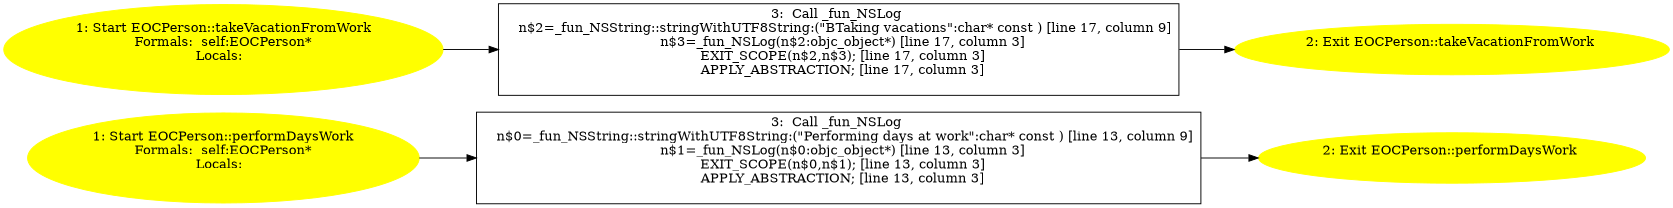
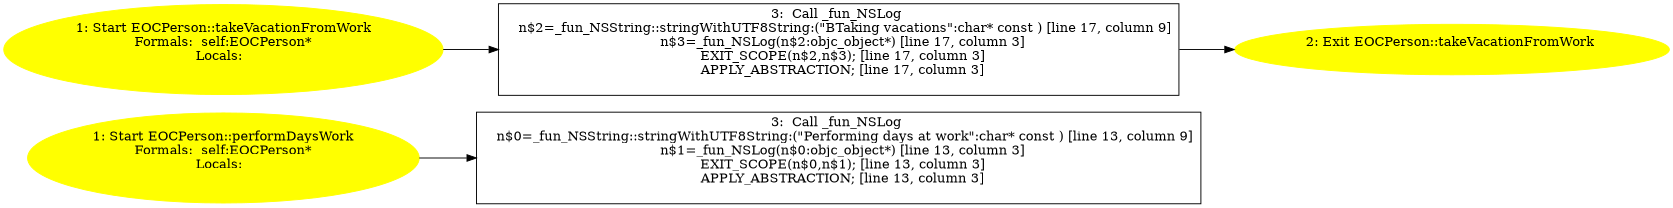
node "2: Exit EOCPerson::performDaysWork": removed
